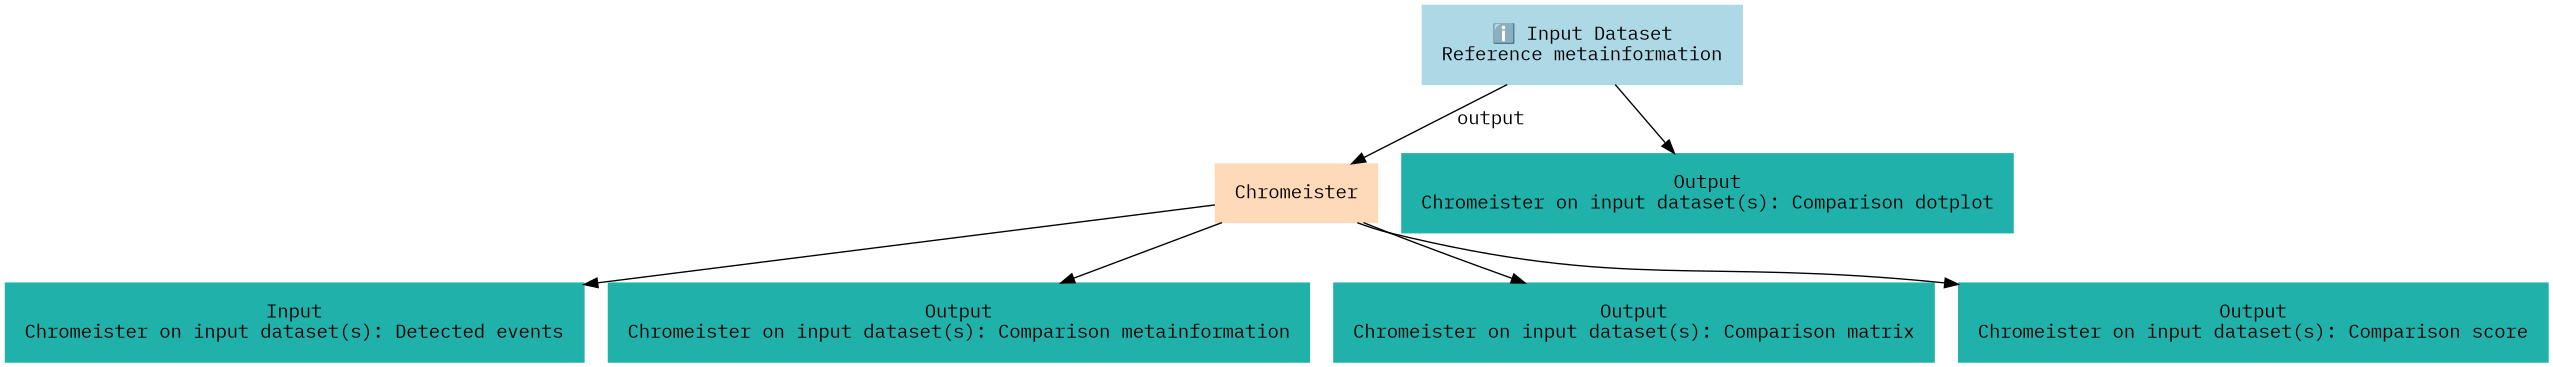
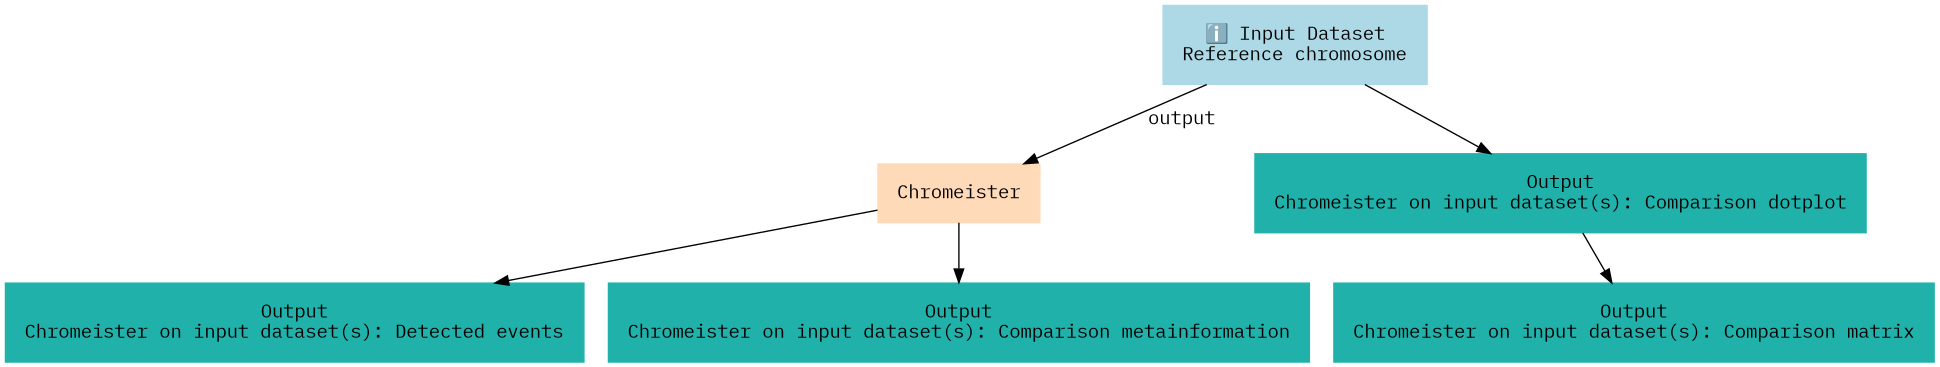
node "ℹ️ Input Dataset Reference metainformation": label "ℹ️ Input Dataset Reference metainformation" -> "ℹ️ Input Dataset Reference chromosome"
edge "Chromeister" -> "Output Chromeister on input dataset(s): Comparison matrix": now "Output Chromeister on input dataset(s): Comparison dotplot" -> "Output Chromeister on input dataset(s): Comparison matrix"
node "Input Chromeister on input dataset(s): Detected events": label "Input Chromeister on input dataset(s): Detected events" -> "Output Chromeister on input dataset(s): Detected events"
node "Output Chromeister on input dataset(s): Comparison score": removed
